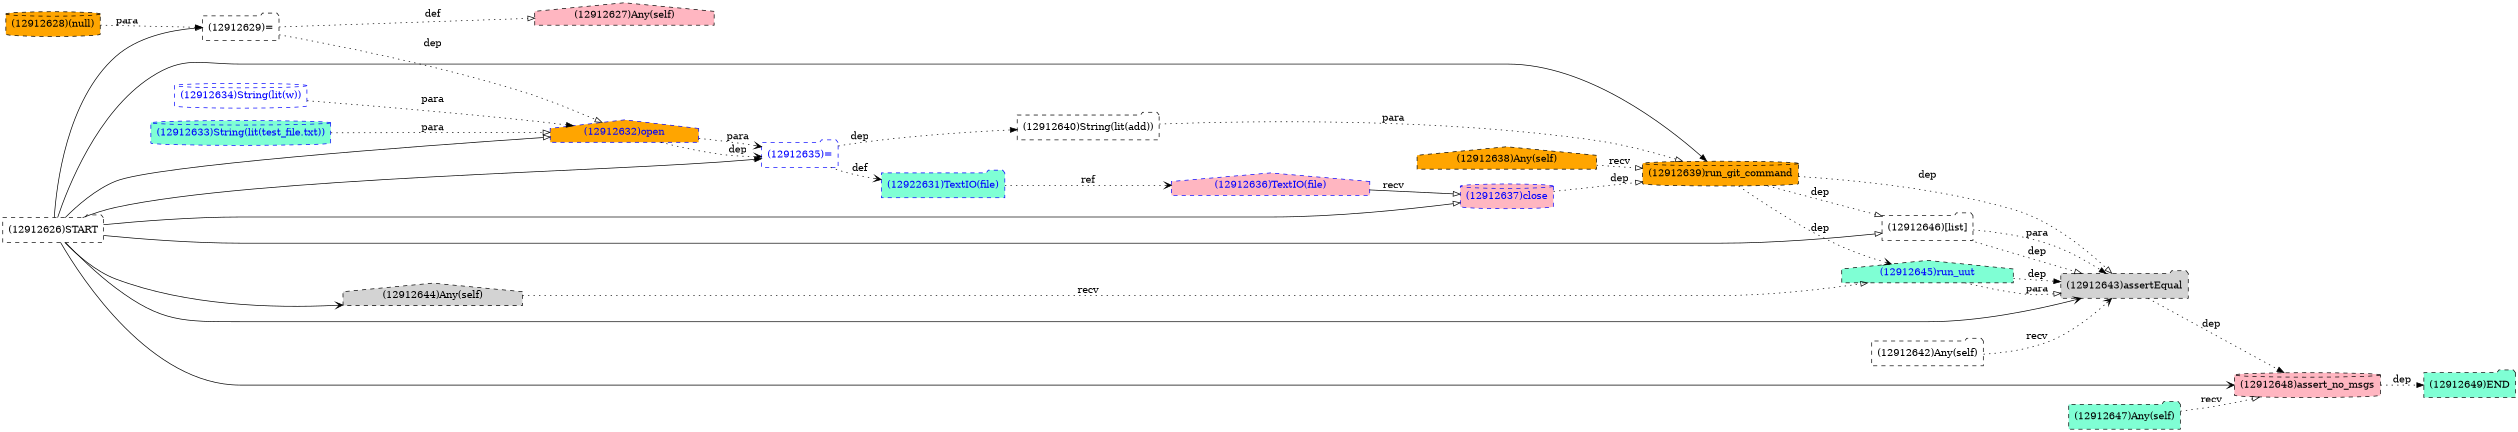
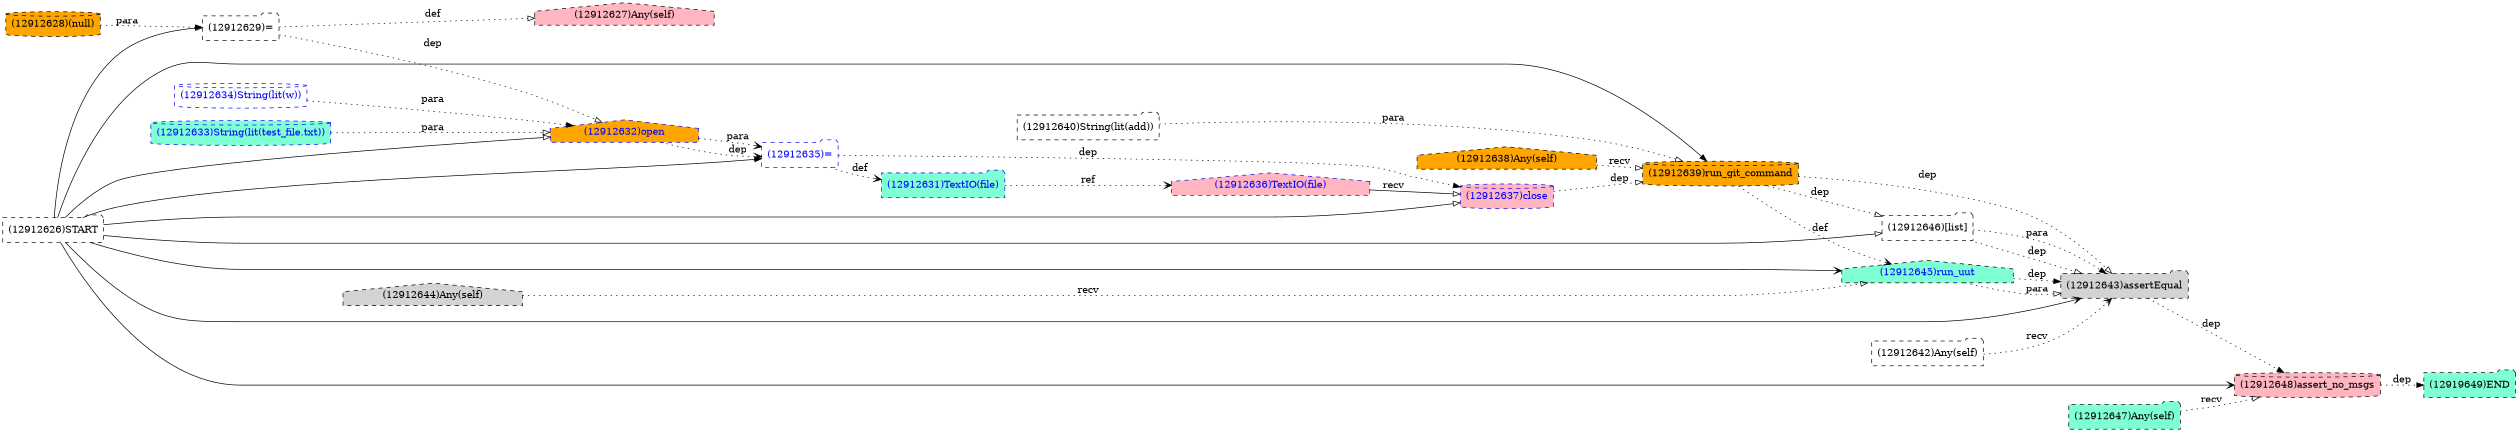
edge "(12912635)=" -> "(12912640)String(lit(add))": now "(12912635)=" -> "(12912637)close"
node "(12922631)TextIO(file)": label "(12922631)TextIO(file)" -> "(12912631)TextIO(file)"
edge "(12912639)run_git_command" -> "(12912645)run_uut": label "dep" -> "def"
edge "(12912626)START" -> "(12912644)Any(self)": now "(12912626)START" -> "(12912645)run_uut"
node "(12912649)END": label "(12912649)END" -> "(12919649)END"
